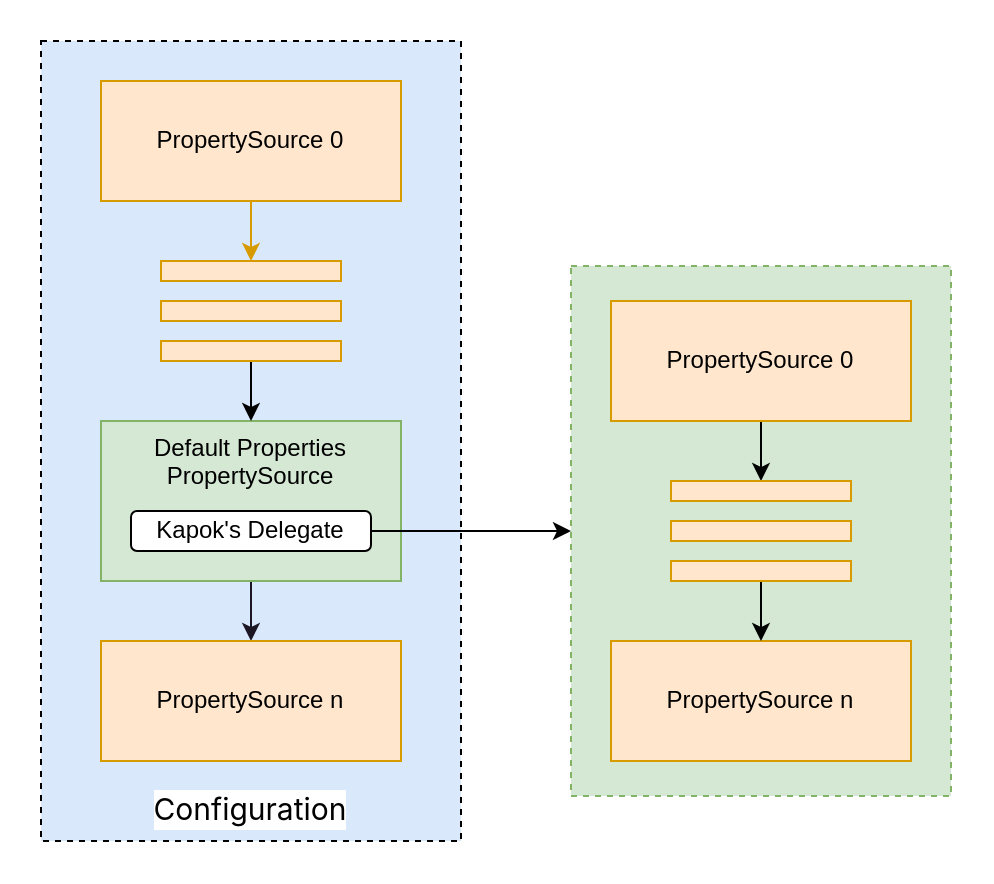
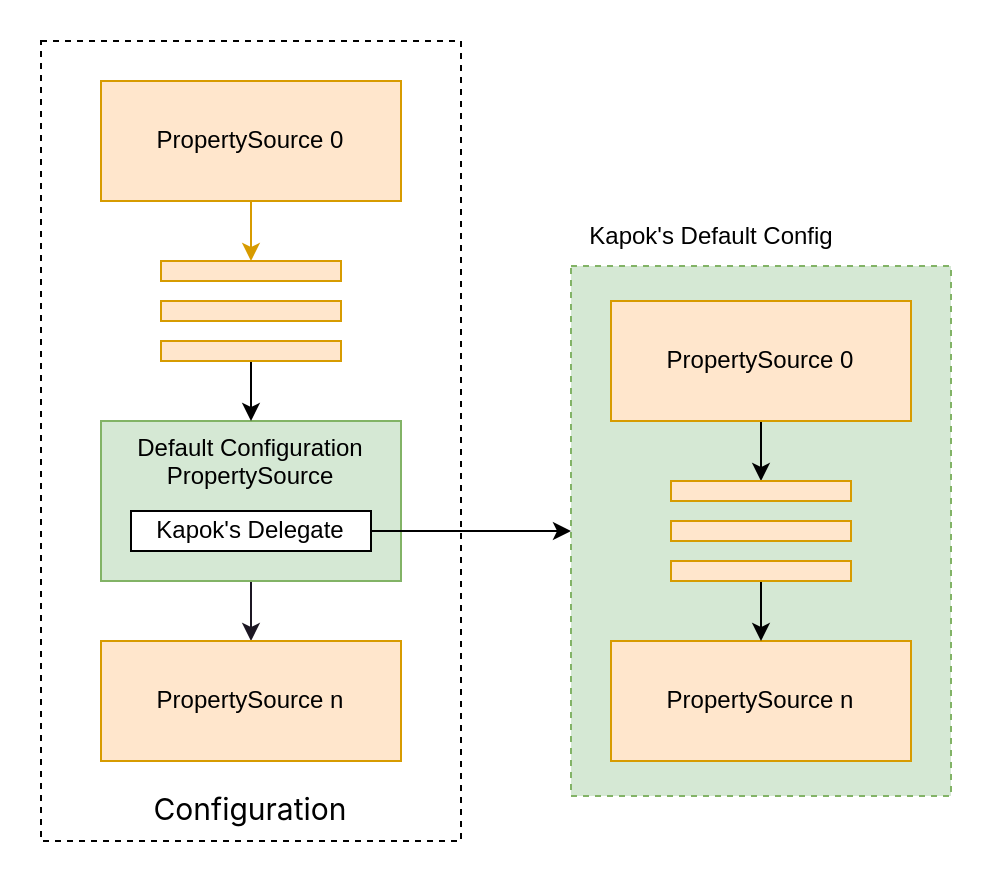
node "Kapok's Default Config": added
node "Default Properties PropertySource": label "Default Properties PropertySource" -> "Default Configuration PropertySource"
node "Kapok's Delegate": shape rounded rectangle -> rectangle
node "Configuration": fillcolor #dae8fc -> #ffffff
